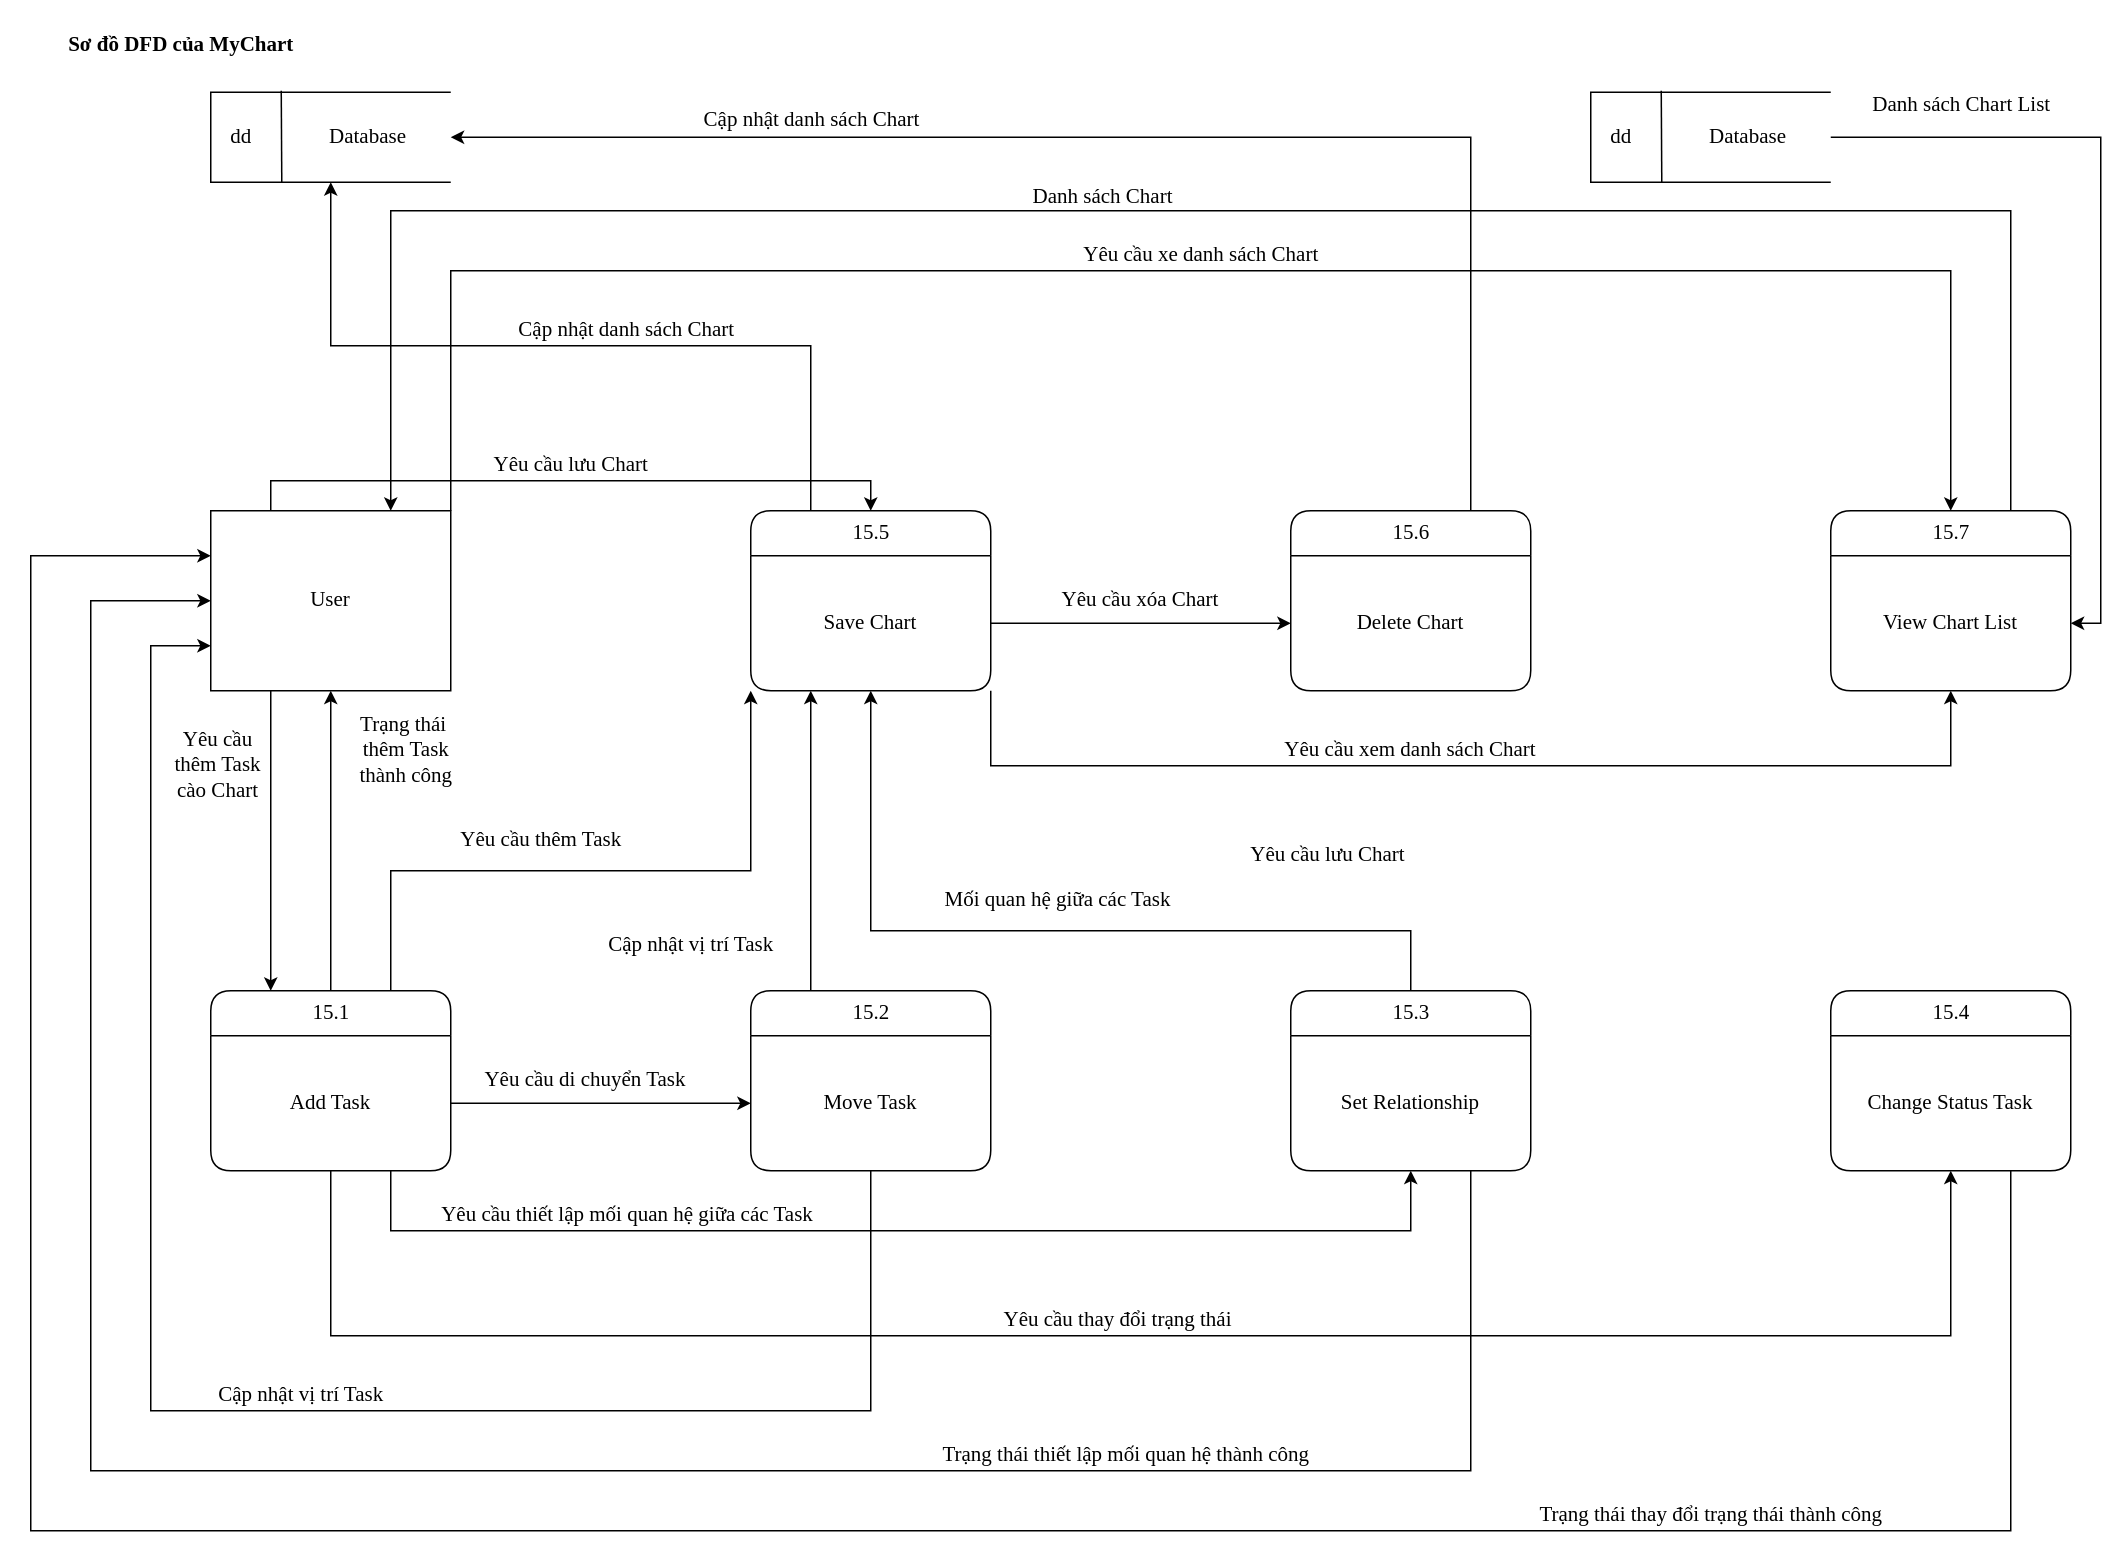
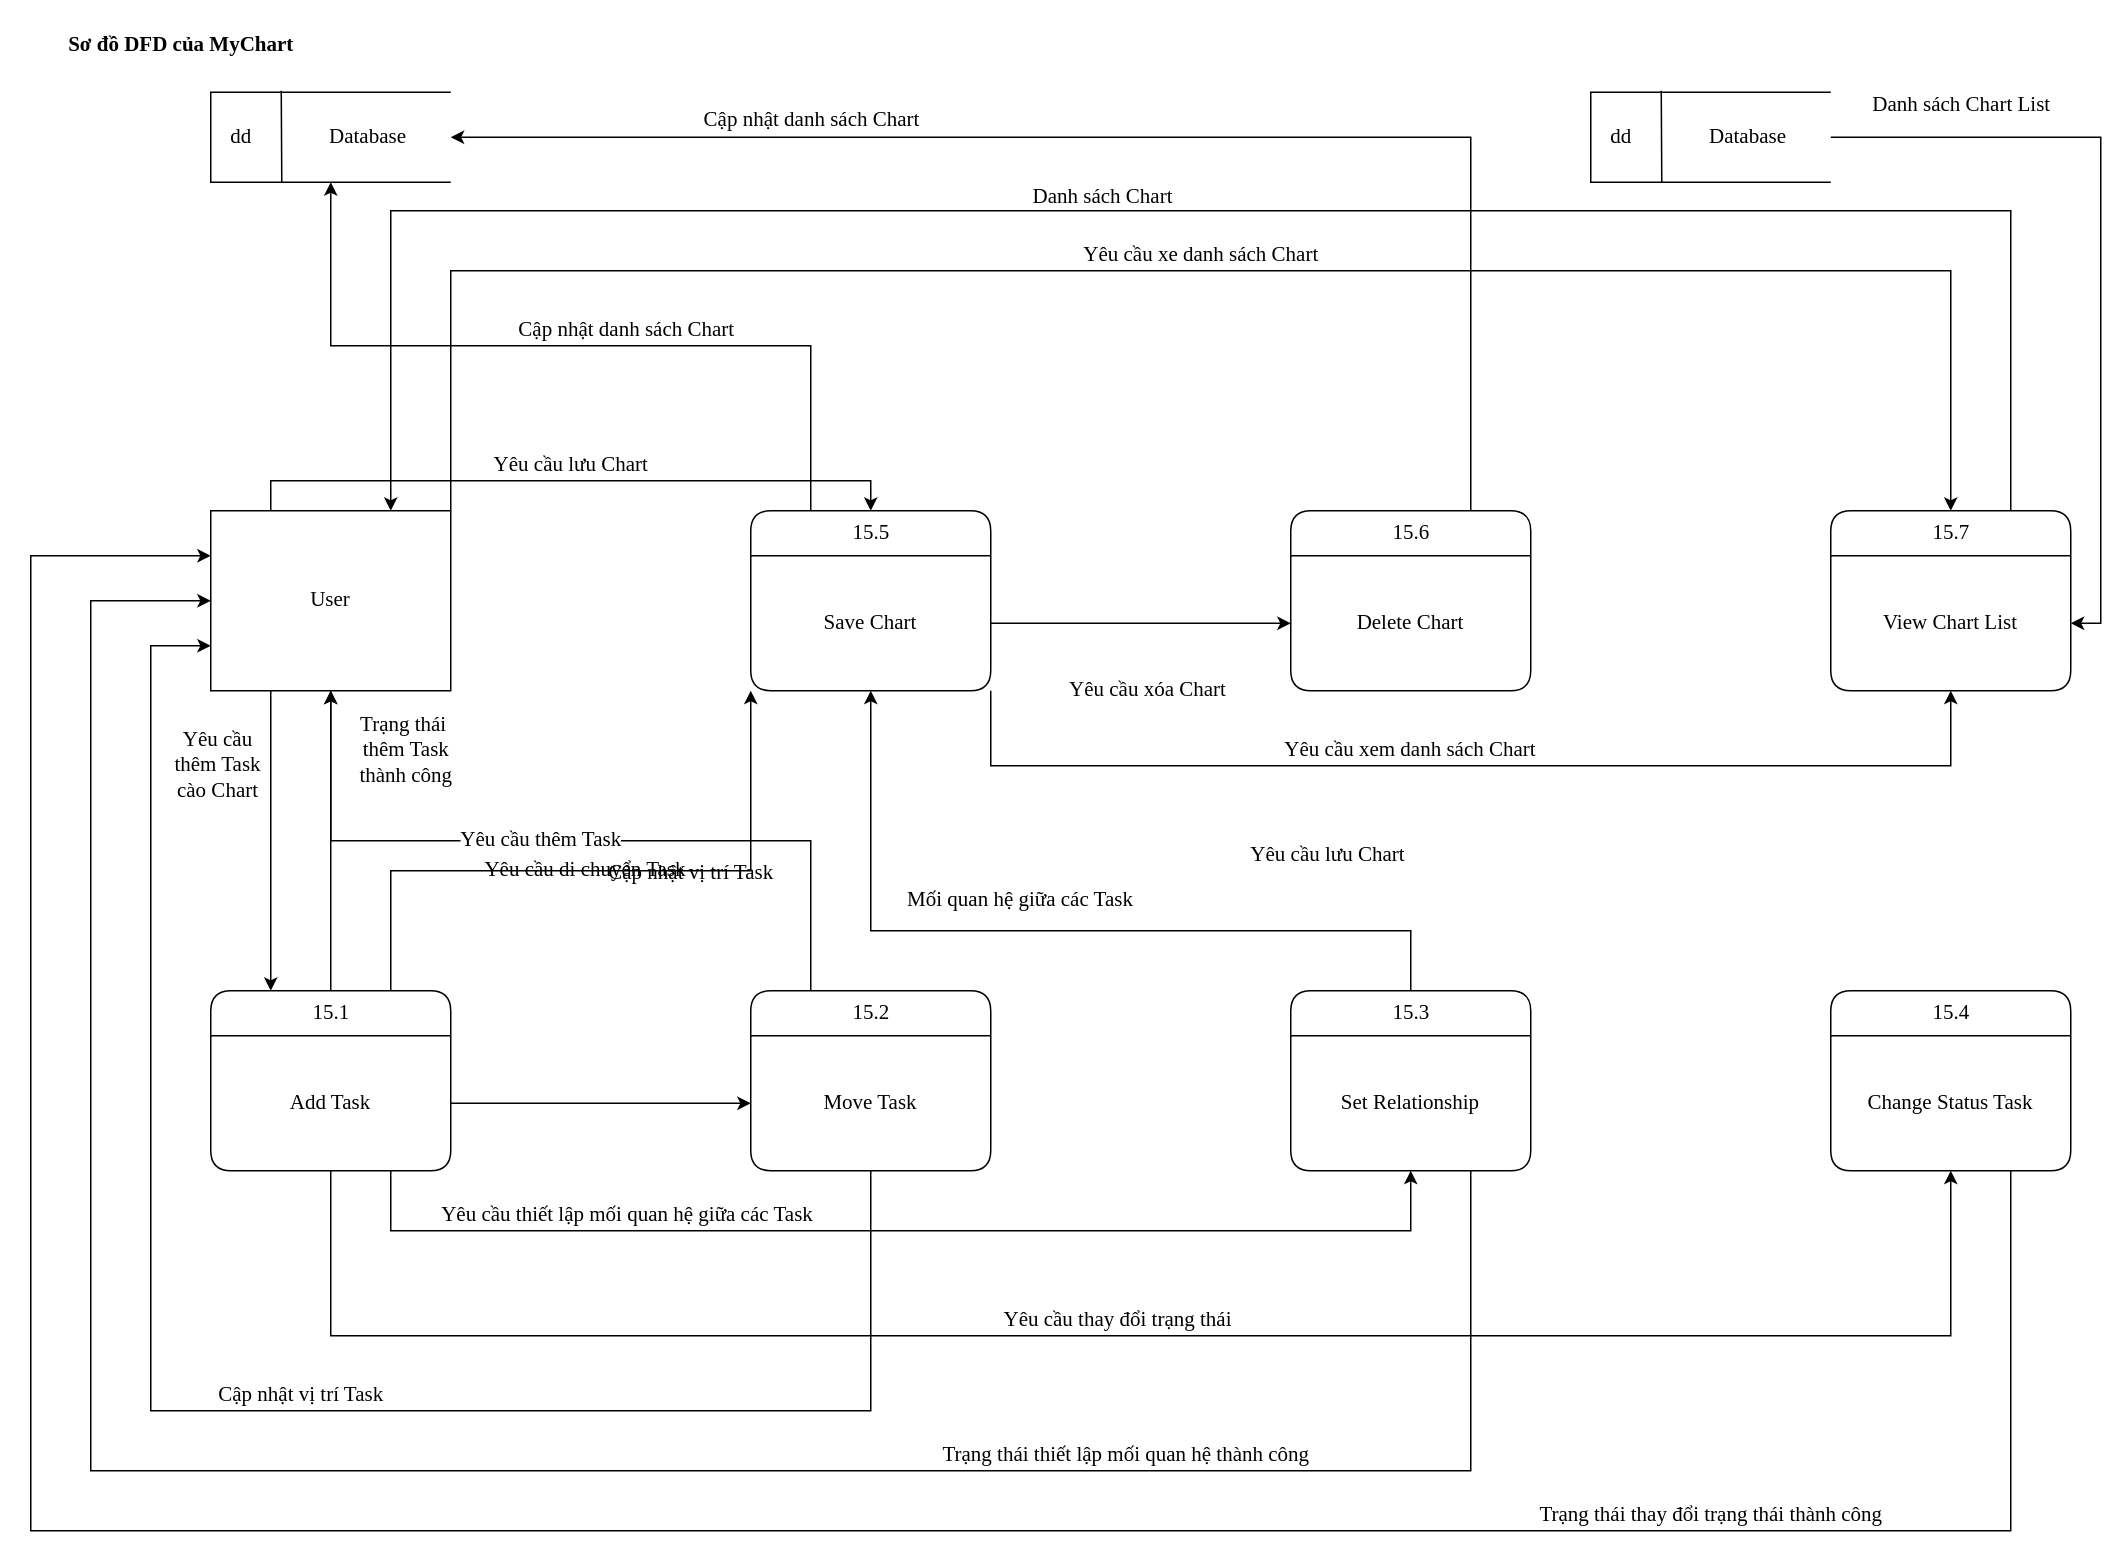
node "Yêu cầu xóa Chart": moved (1141, 601) -> (1148, 691)
edge "15.2" -> "Save Chart": now "15.2" -> "User"
node "Mối quan hệ giữa các Task": moved (1058, 901) -> (1021, 901)
node "Yêu cầu di chuyển Task": moved (586, 1081) -> (586, 871)
